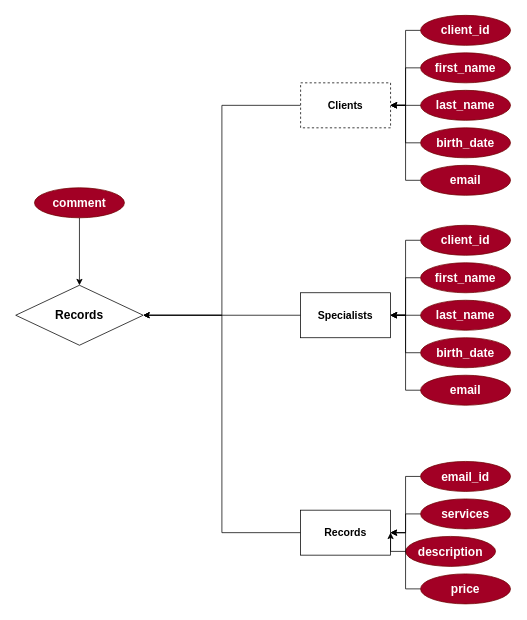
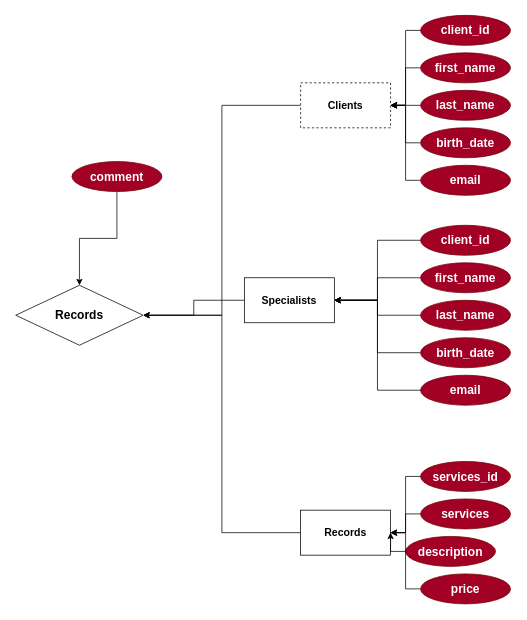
node "comment": moved (79, 203) -> (117, 177)
node "Specialists": moved (345, 315) -> (289, 300)
node "email_id": label "email_id" -> "services_id"
